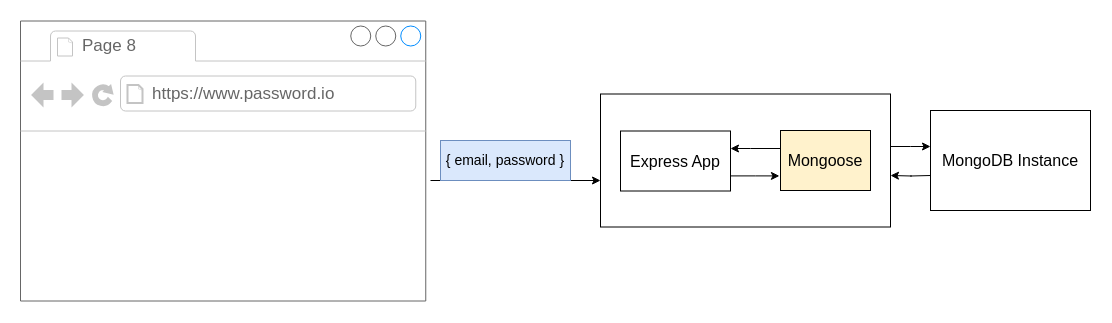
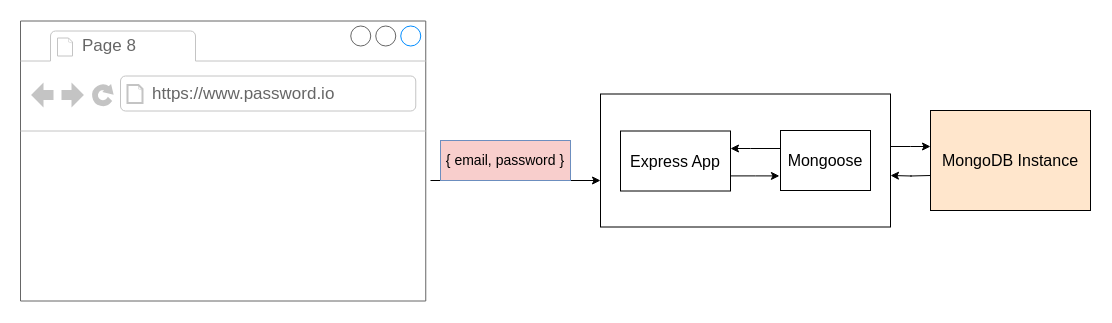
node "{ email, password }": fillcolor #dae8fc -> #f8cecc
node "Mongoose": fillcolor #fff2cc -> #ffffff
node "MongoDB Instance": fillcolor #ffffff -> #ffe6cc
